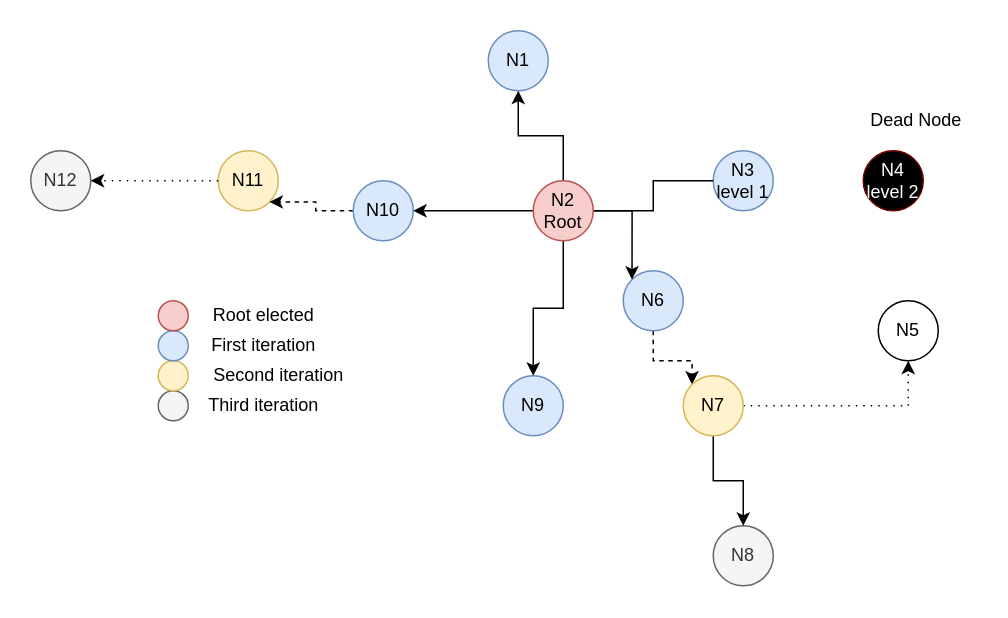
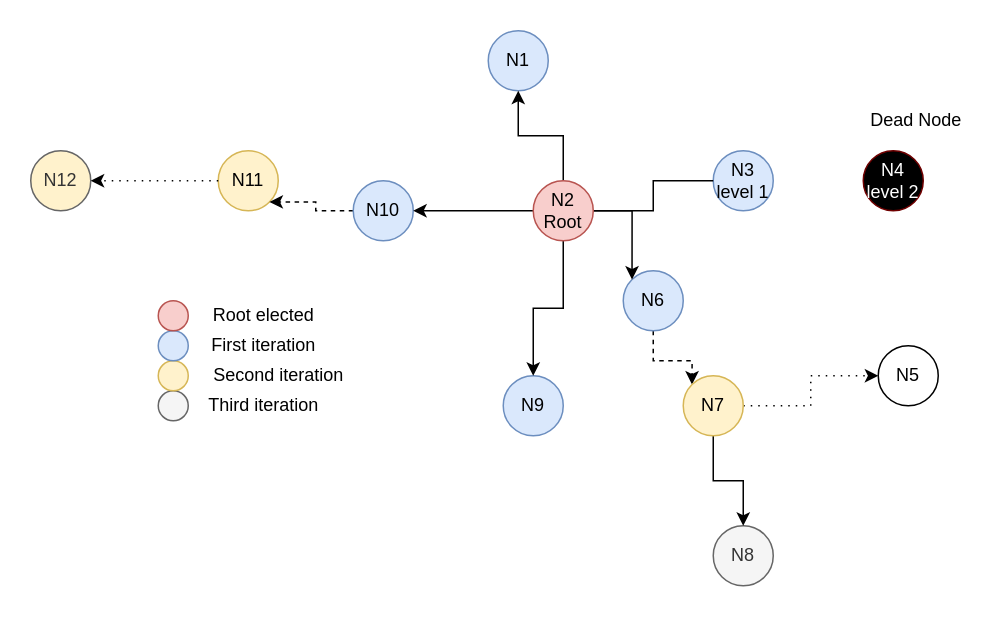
node "N12": fillcolor #f5f5f5 -> #fff2cc
node "N5": moved (908, 331) -> (908, 376)
